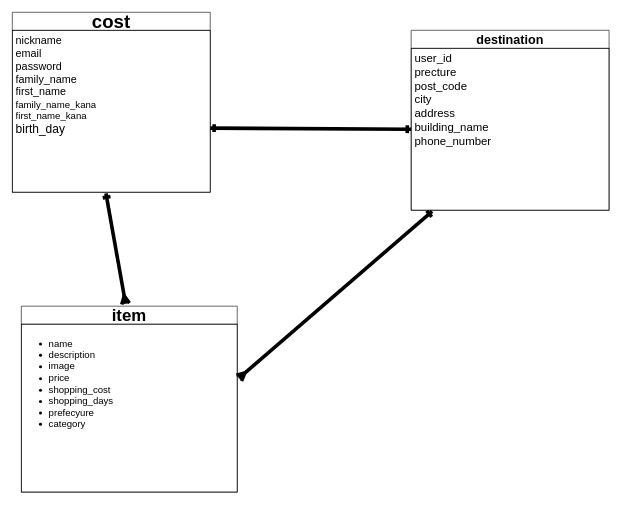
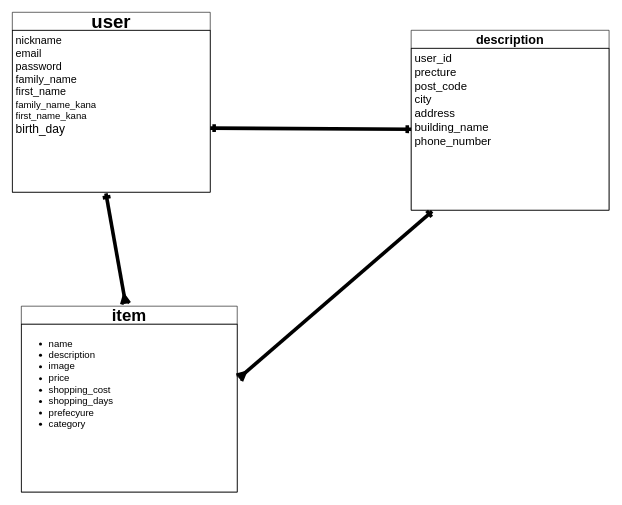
node "cost": label "cost" -> "user"
node "destination": label "destination" -> "description"
